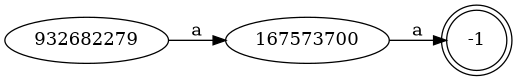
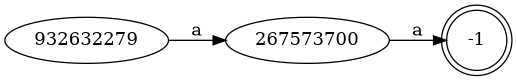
node "932682279": label "932682279" -> "932632279"
node "167573700": label "167573700" -> "267573700"
